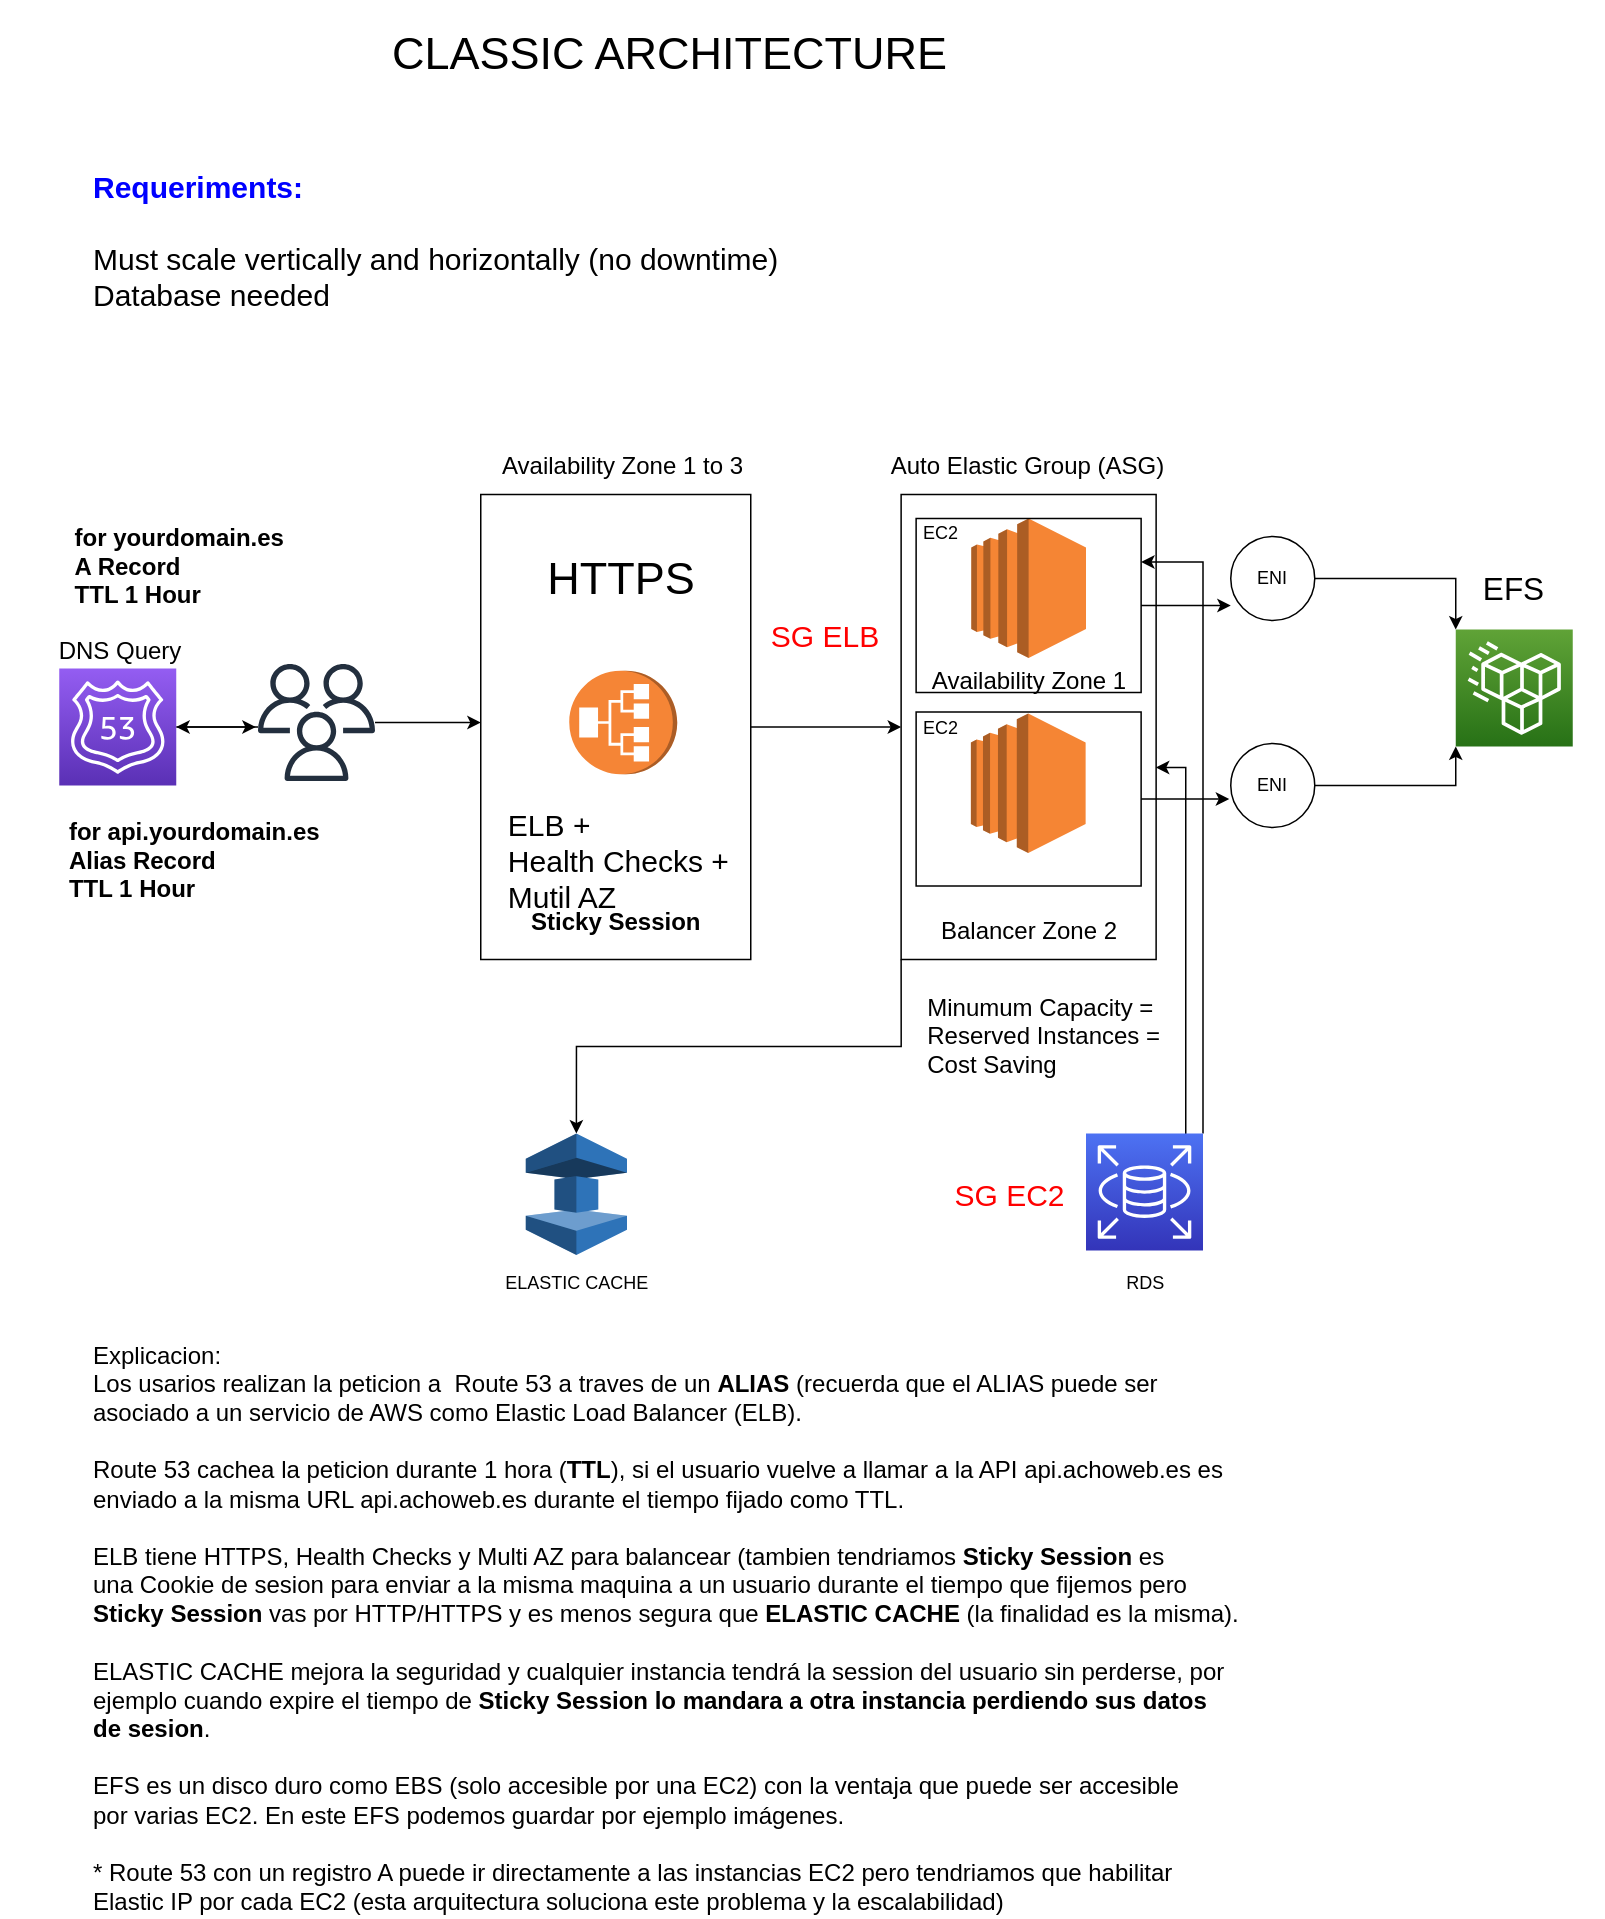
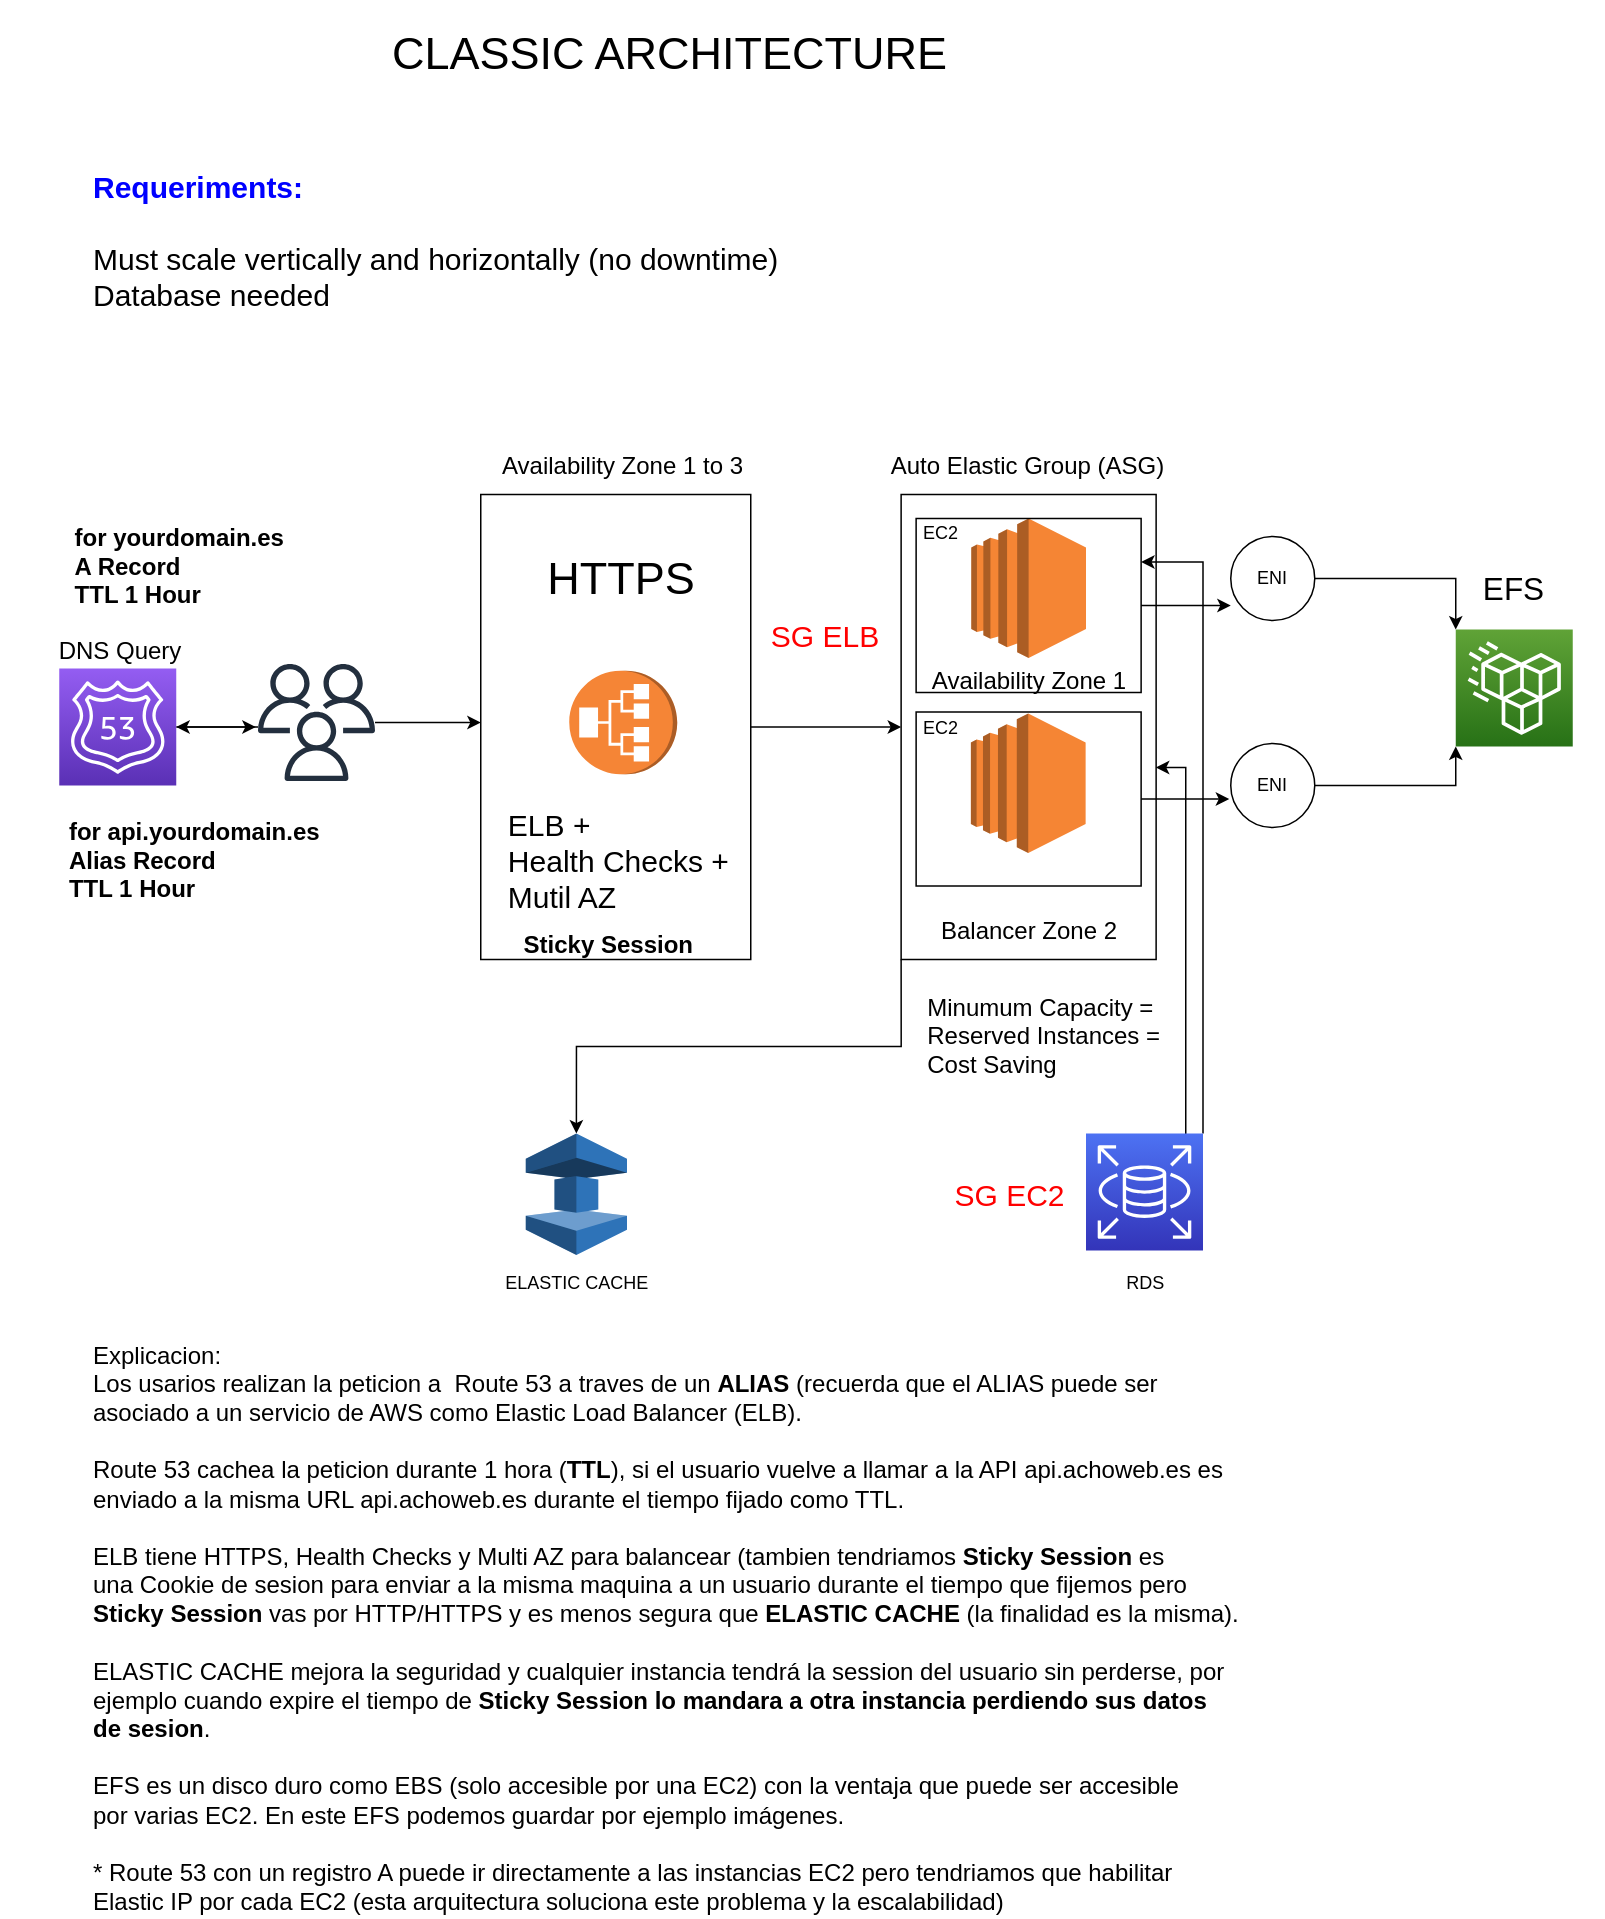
node "Sticky Session": moved (616, 922) -> (608, 944)
